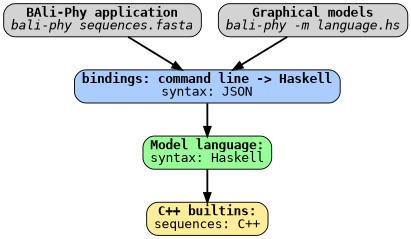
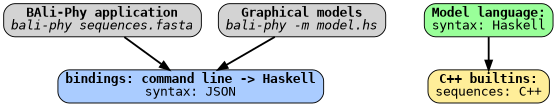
node "Graphical models": text "bali-phy -m language.hs" -> "bali-phy -m model.hs"
edge "bindings: command line -> Haskell" -> "Model language:": removed
